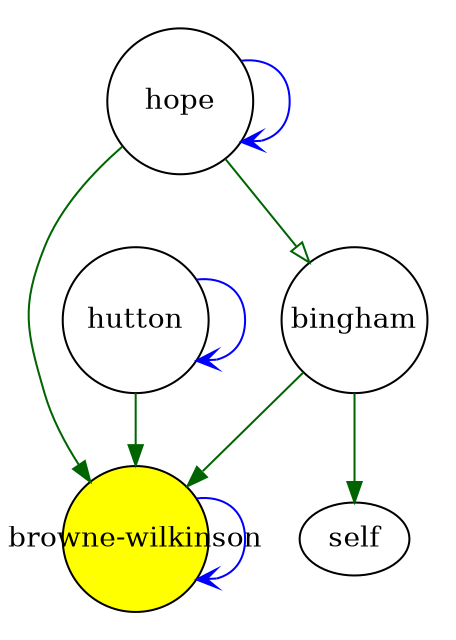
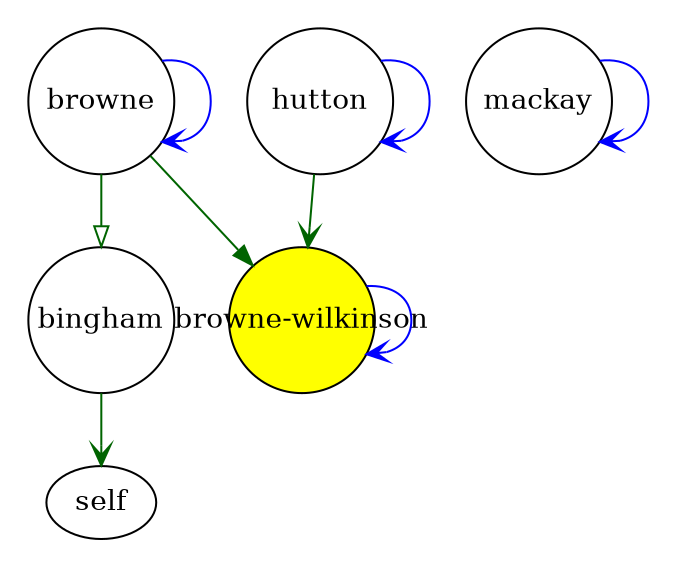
node "hope": label "hope" -> "browne"
node "mackay": added
edge "hutton" -> "browne-wilkinson": arrowhead normal -> vee
edge "bingham" -> "browne-wilkinson": removed
edge "bingham" -> "self": arrowhead normal -> vee
